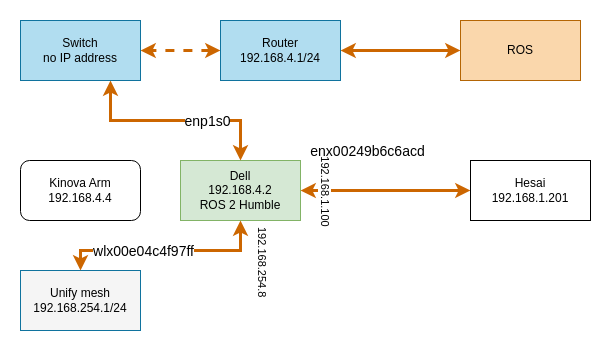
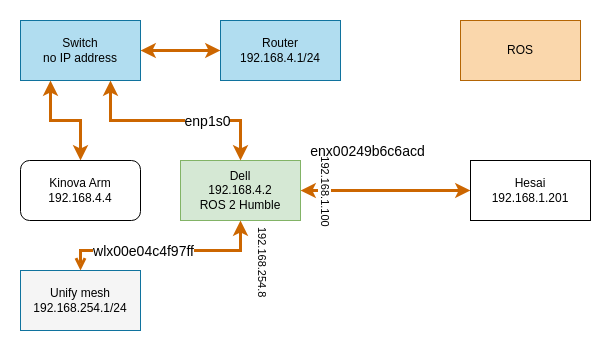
edge "Switch no IP address" -- "Router 192.168.4.1/24": style dashed -> solid
edge "Router 192.168.4.1/24" -- "ROS": removed
edge "Switch no IP address" -- "Kinova Arm 192.168.4.4": added
edge "Dell 192.168.4.2 ROS 2 Humble" -- "Unify mesh 192.168.254.1/24": arrowhead classic -> open
